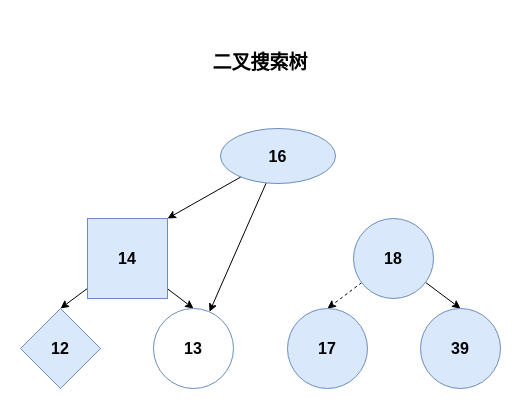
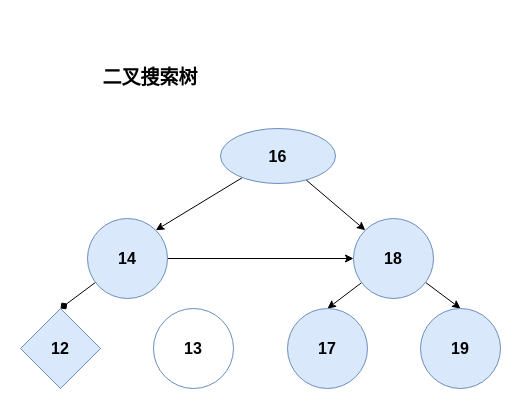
node "二叉搜索树": moved (261, 64) -> (151, 79)
edge "16" -> "13": now "16" -> "18"
node "14": shape rectangle -> ellipse
edge "18" -> "17": style dashed -> solid
edge "14" -> "13": now "14" -> "18"
edge "14" -> "12": arrowhead classic -> diamond
node "39": label "39" -> "19"
